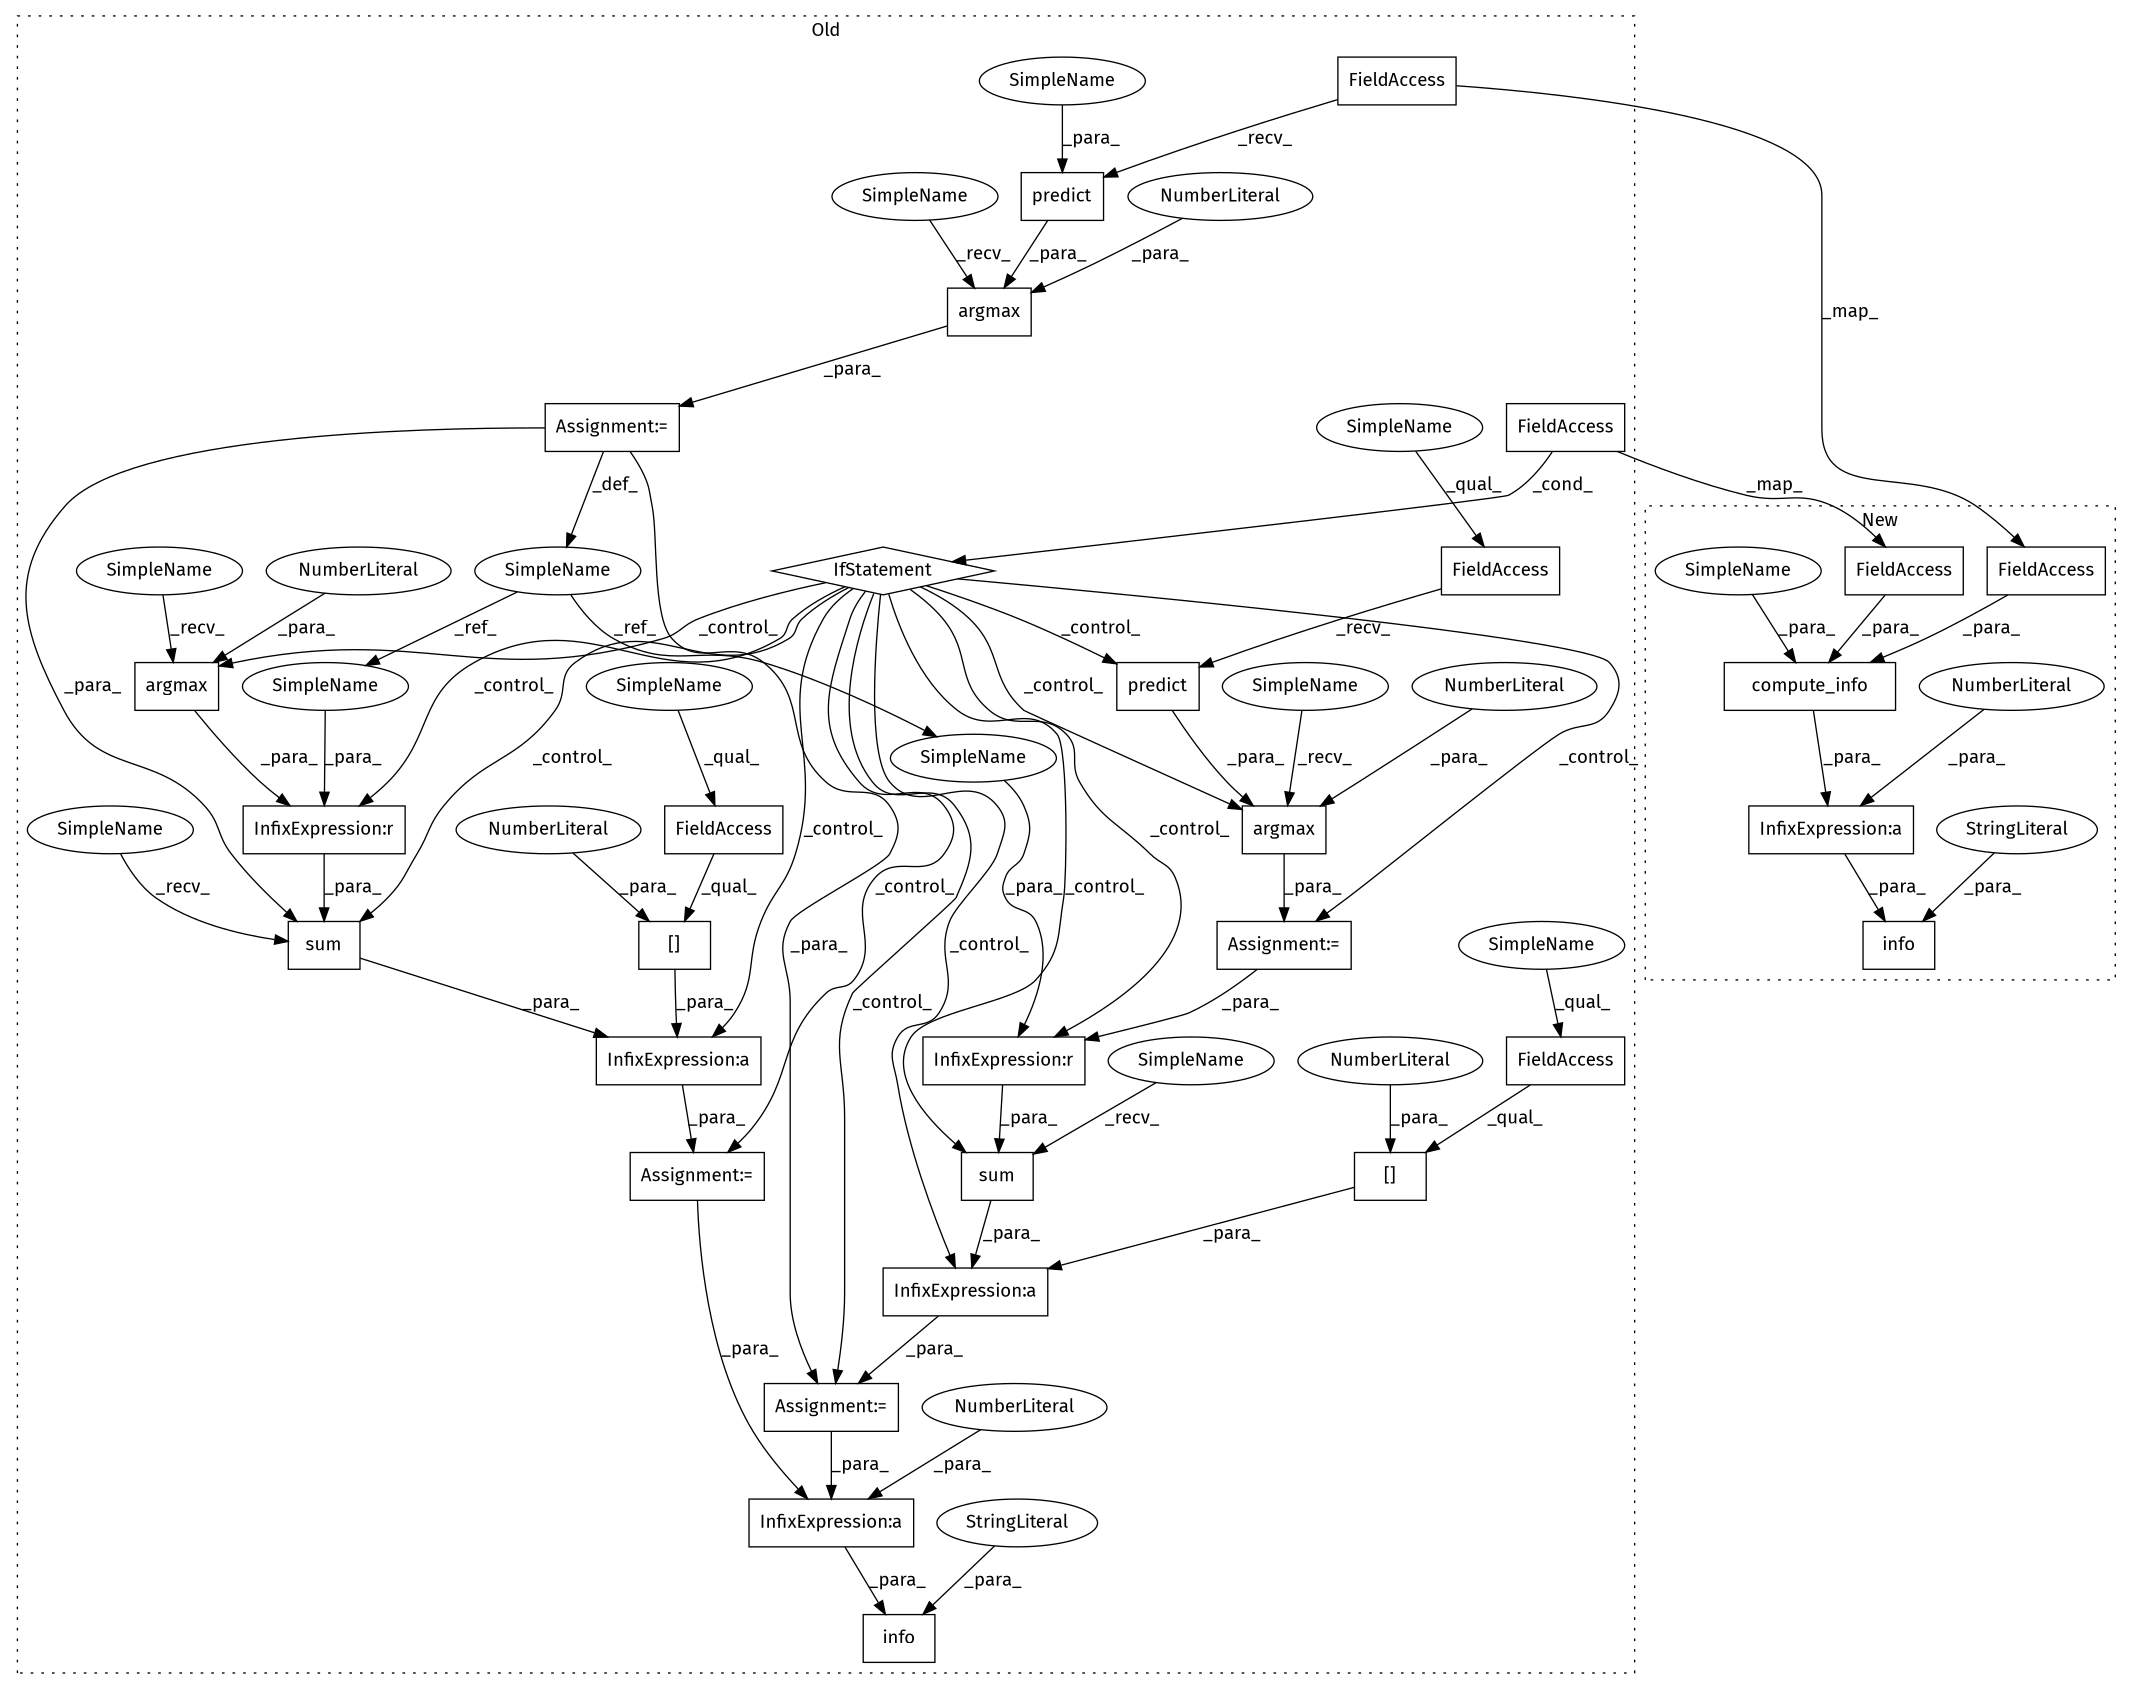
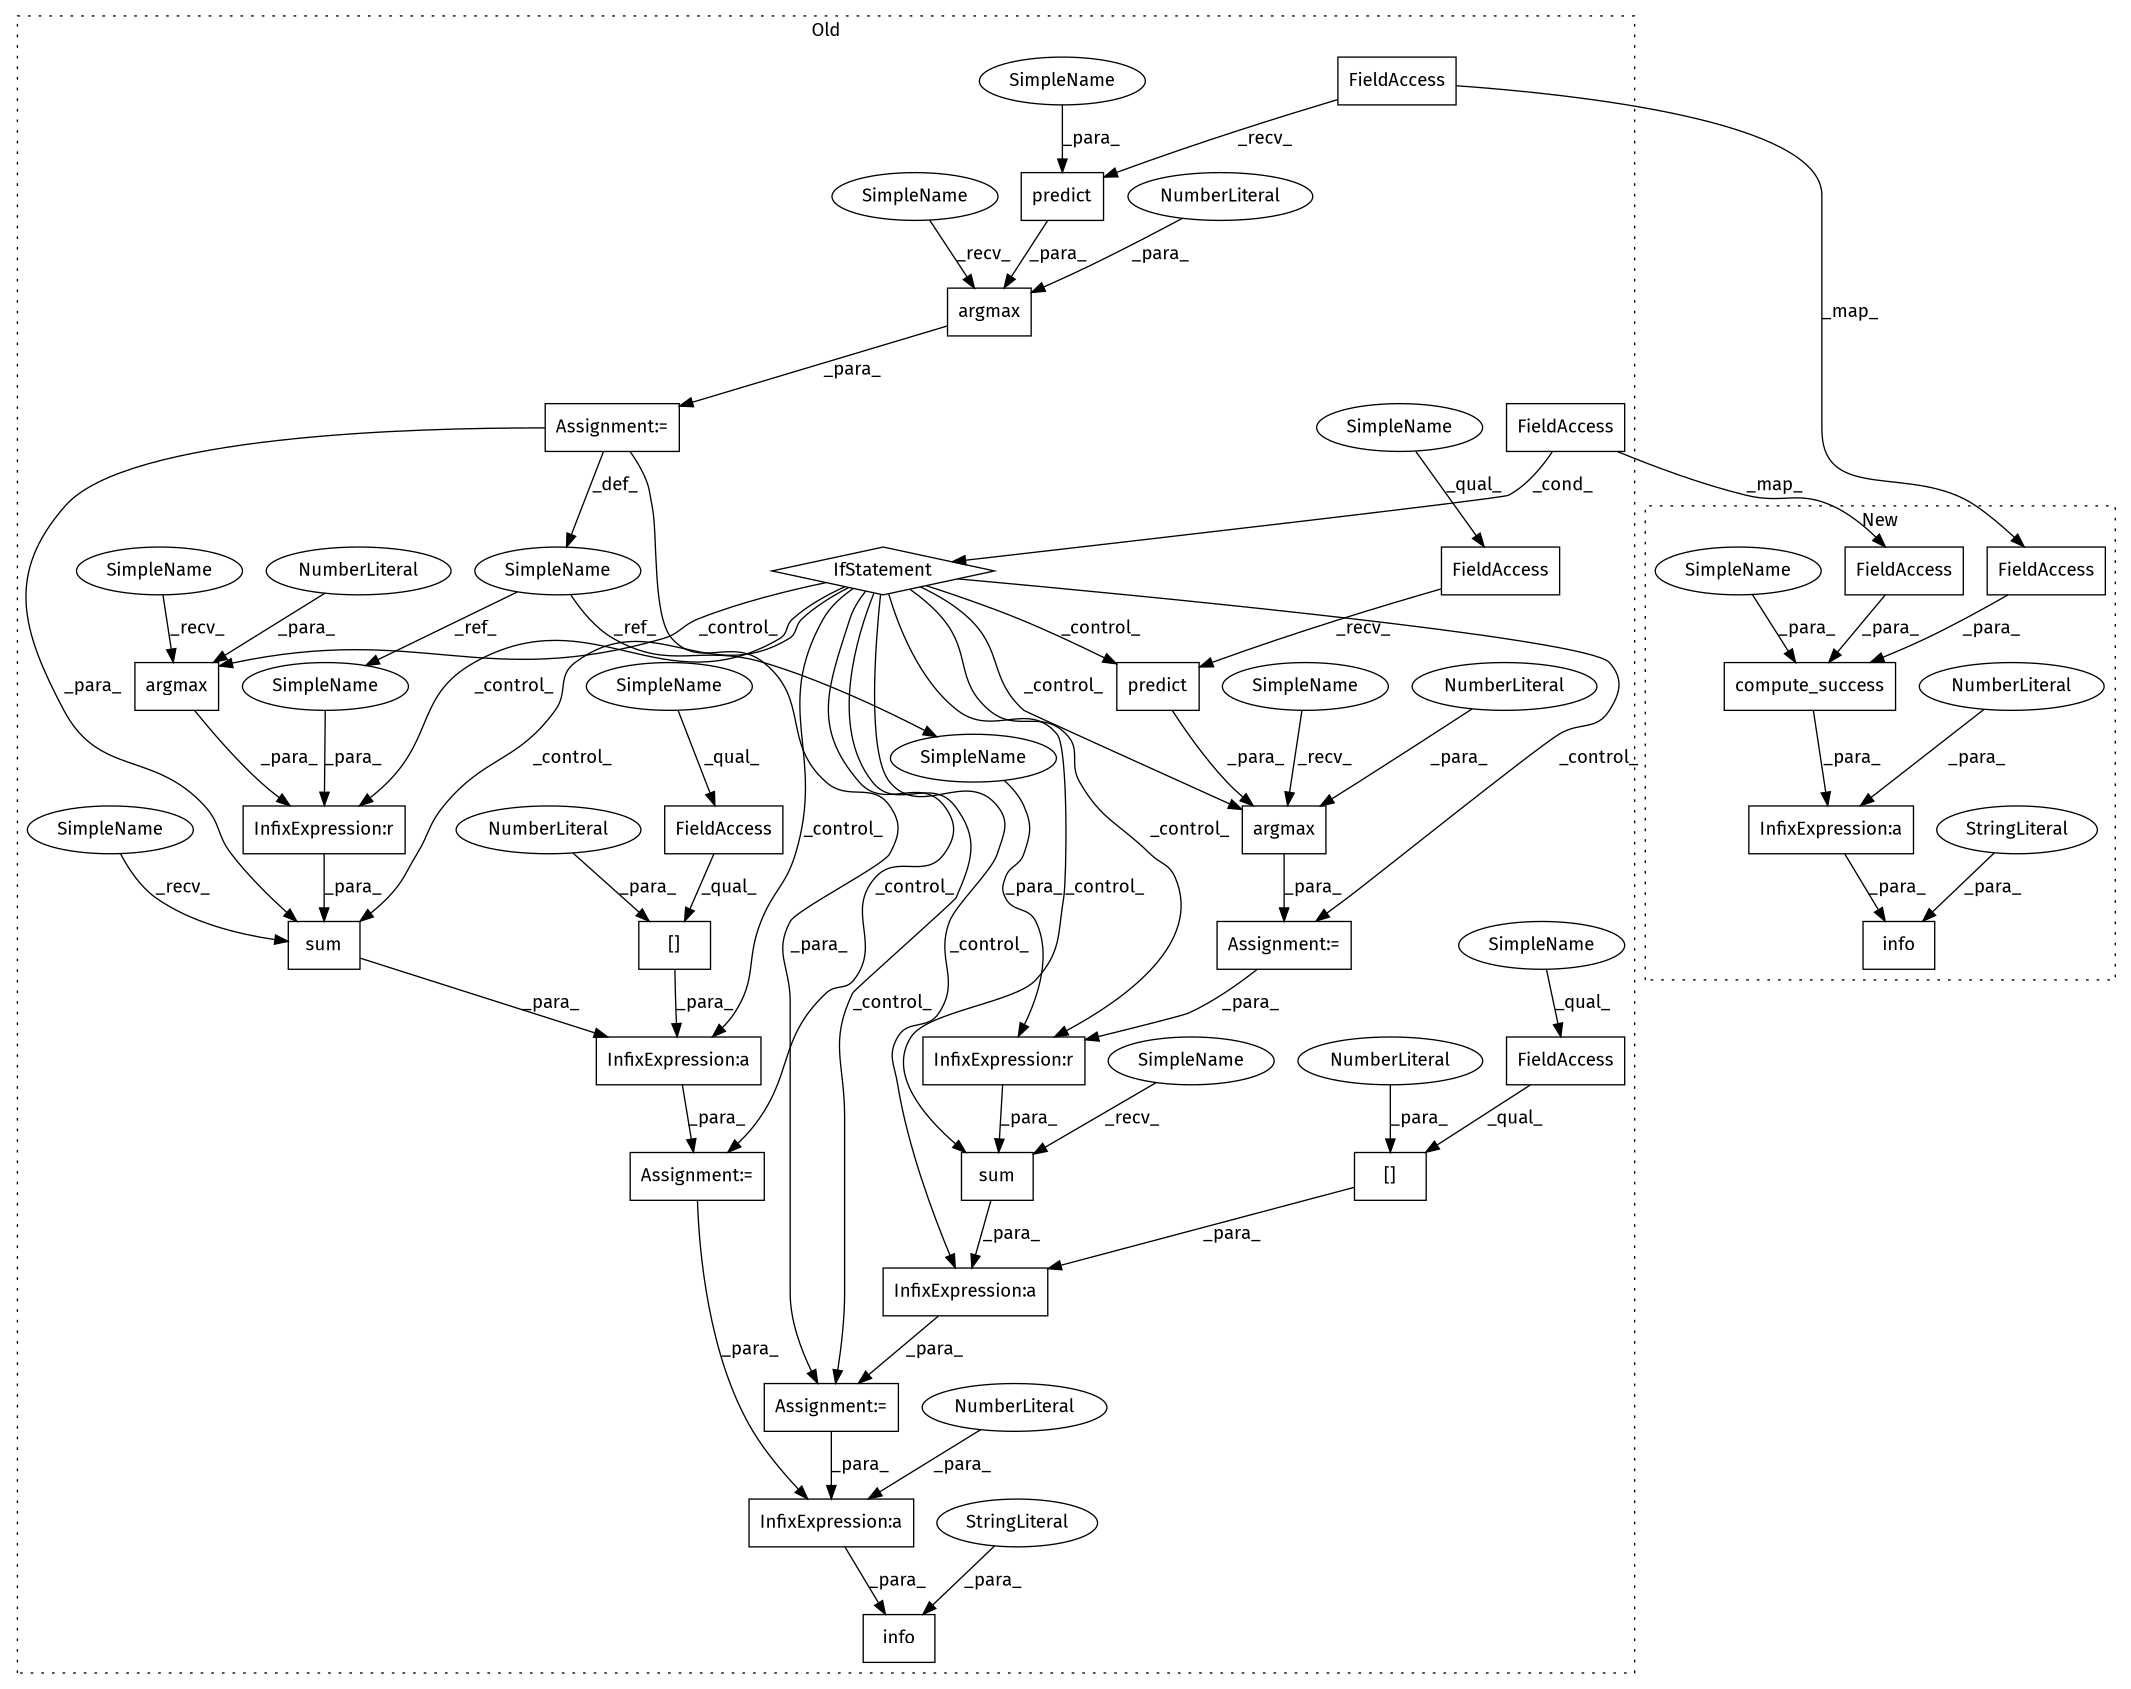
node "compute_info": label "compute_info" -> "compute_success"
